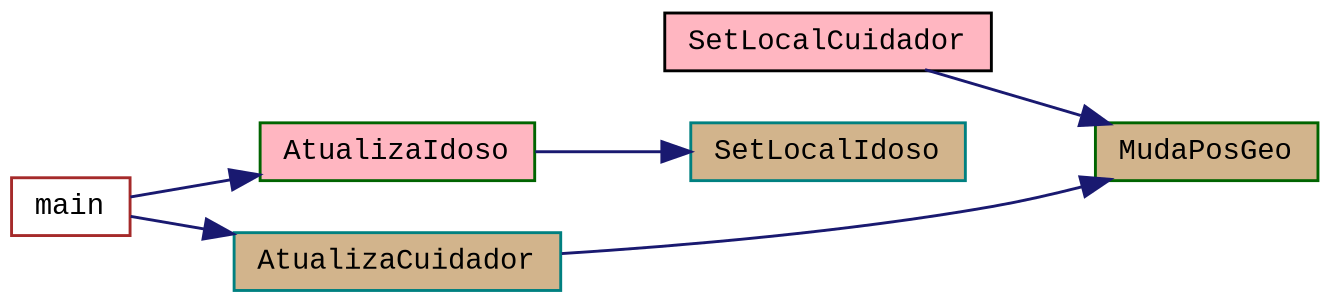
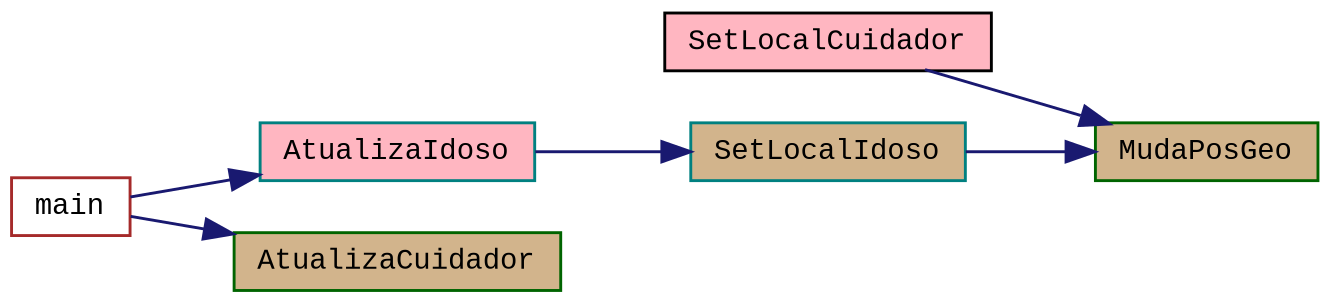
node "AtualizaIdoso": color darkgreen -> teal
edge "AtualizaCuidador" -> "MudaPosGeo": now "SetLocalIdoso" -> "MudaPosGeo"
node "AtualizaCuidador": color teal -> darkgreen
